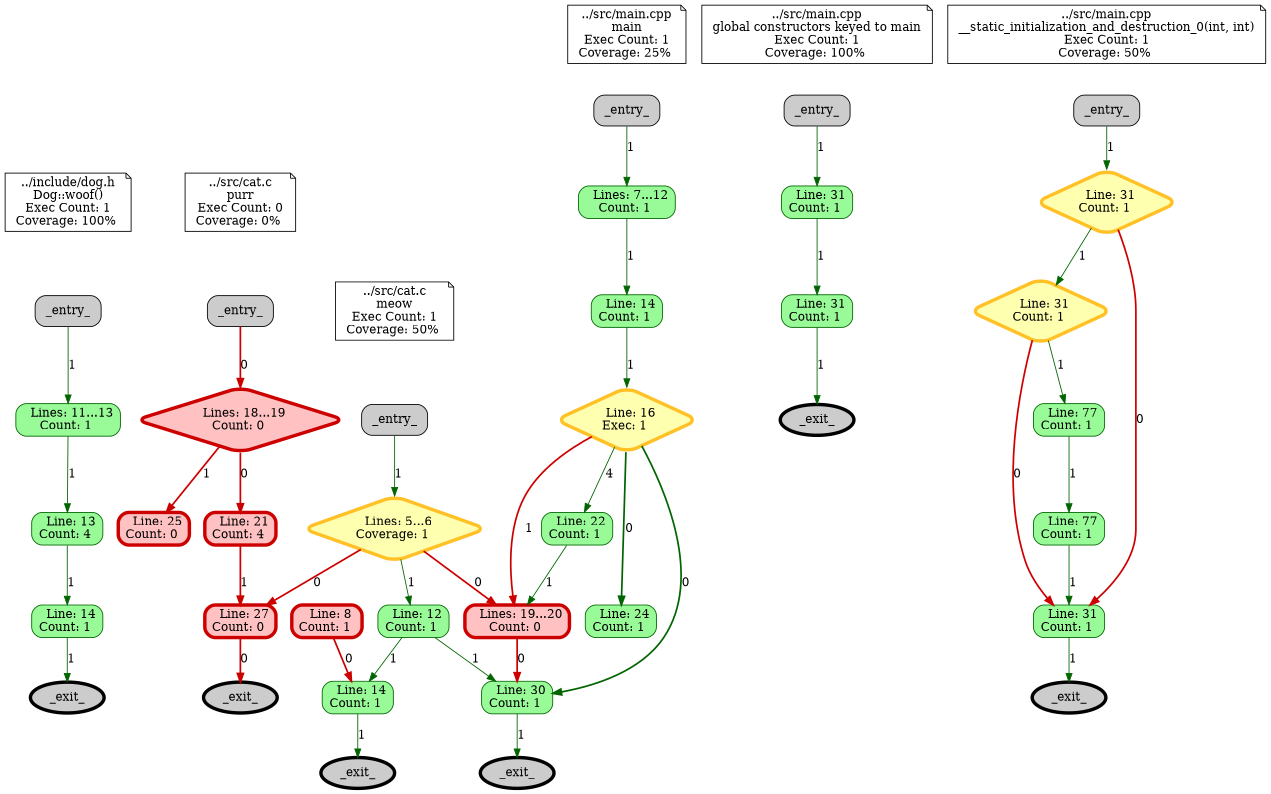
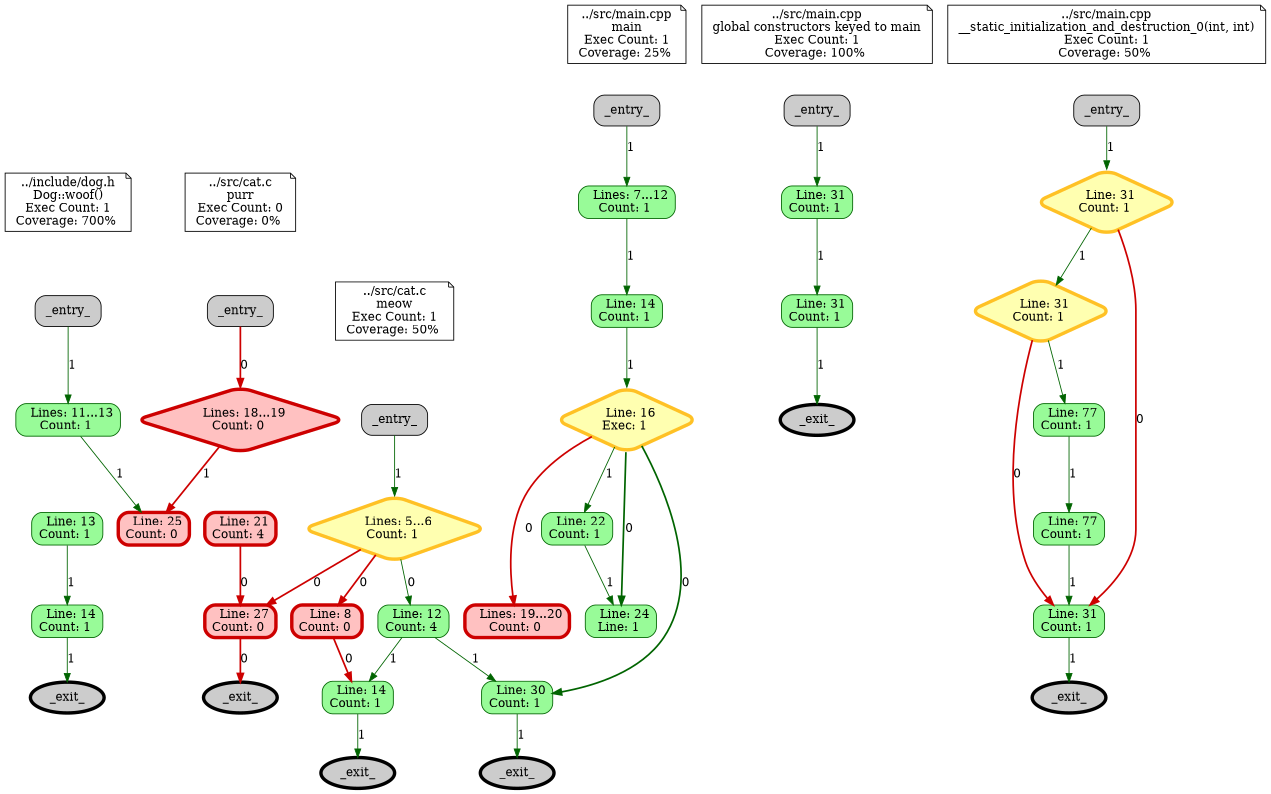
node "../include/dog.h": text "Coverage: 100%" -> "Coverage: 700%"
edge "Lines: 11...13" -> "Line: 13": now "Lines: 11...13" -> "Line: 25"
edge "Line: 16" -> "Line: 22": label "4" -> "1"
edge "Lines: 18...19" -> "Line: 21": removed, label "0"
edge "Line: 16" -> "Lines: 19...20": label "1" -> "0"
node "Line: 13": text "Count: 4" -> "Count: 1"
node "Lines: 5...6": text "Coverage: 1" -> "Count: 1"
edge "Line: 22" -> "Lines: 19...20": now "Line: 22" -> "Line: 24"
edge "Lines: 5...6" -> "Lines: 19...20": now "Lines: 5...6" -> "Line: 8"
edge "Line: 21" -> "Line: 27": label "1" -> "0"
edge "Lines: 5...6" -> "Line: 12": label "1" -> "0"
node "Line: 8": text "Count: 1" -> "Count: 0"
node "Line: 12": text "Count: 1" -> "Count: 4"
node "Line: 24": text "Count: 1" -> "Line: 1"
edge "Lines: 19...20" -> "Line: 30": removed, label "0"
